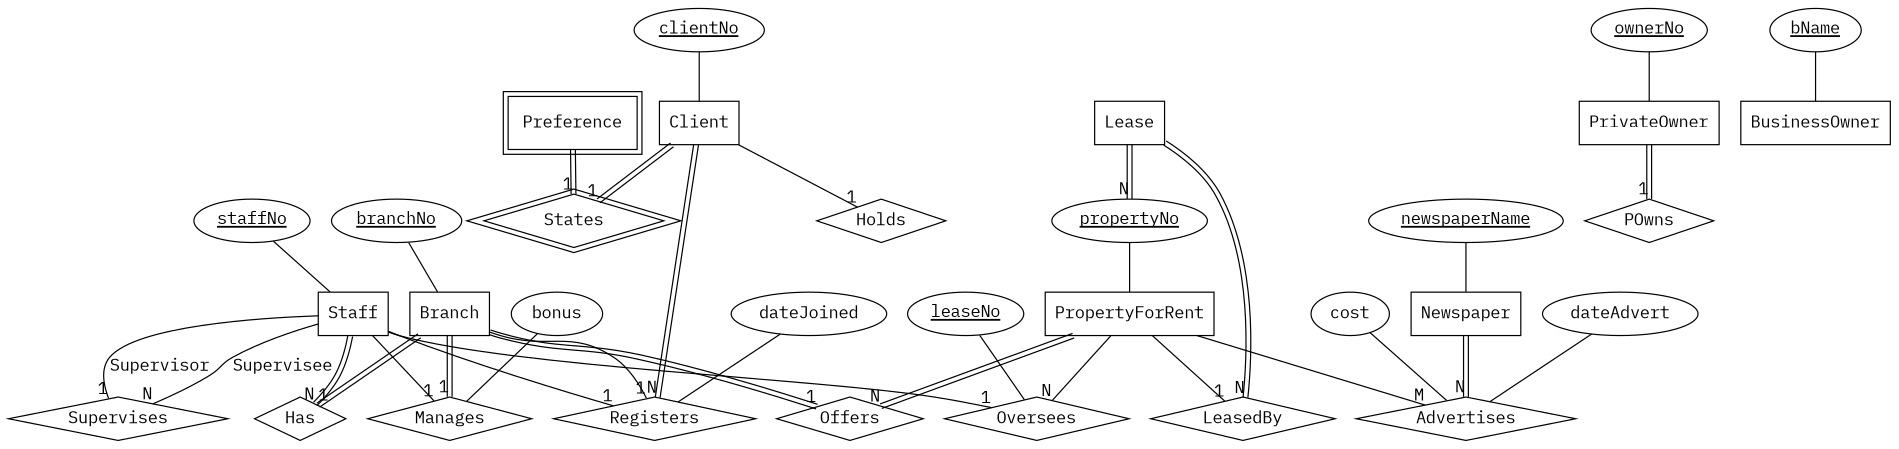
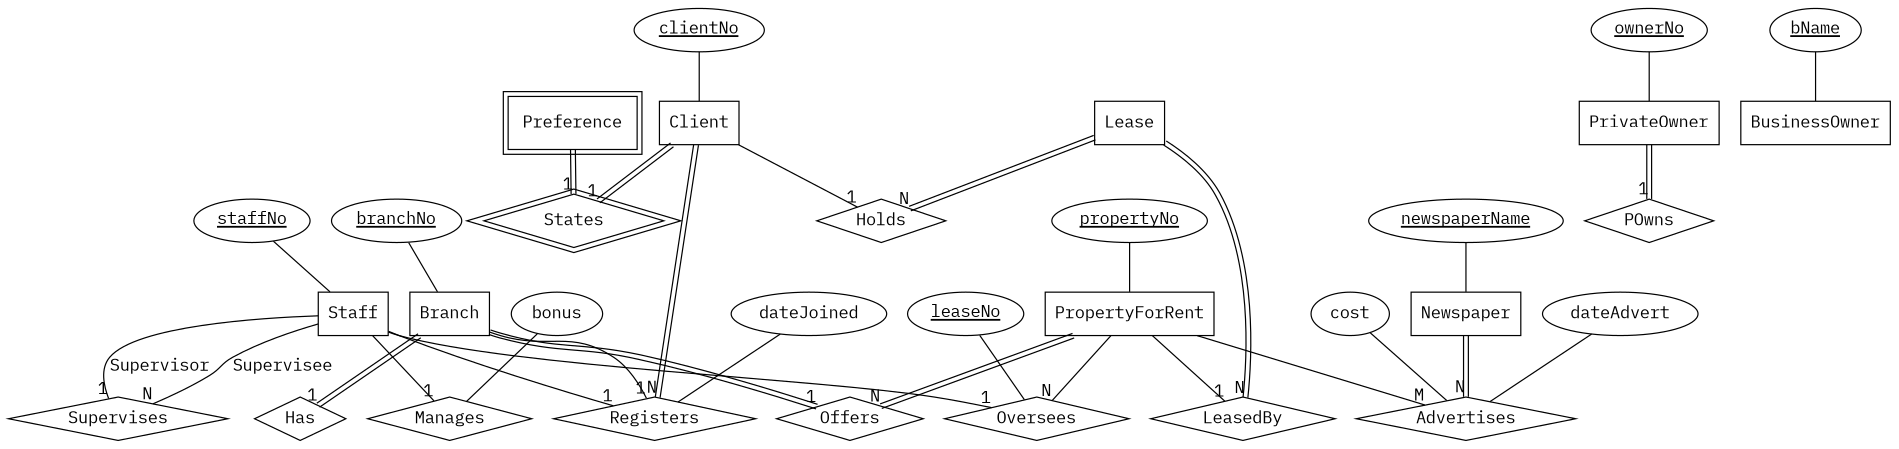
edge "Lease" -- "propertyNo": now "Lease" -- "Holds"
edge "Branch" -- "Manages": removed
edge "Staff" -- "Has": removed
